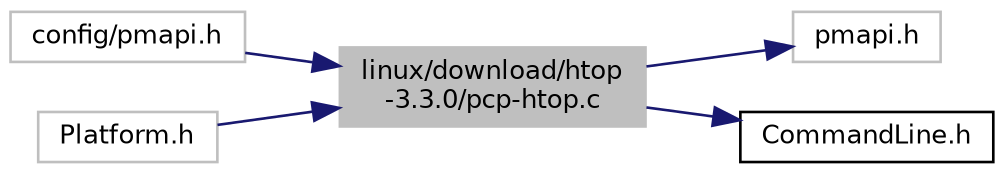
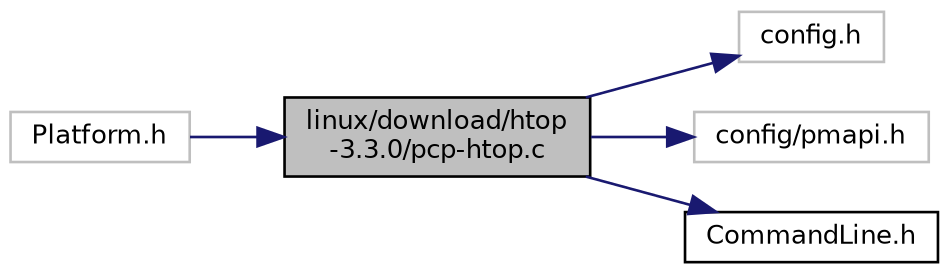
node "pmapi.h": label "pmapi.h" -> "config.h"
edge "config/pmapi.h" -> "linux/download/htop -3.3.0/pcp-htop.c": reversed
node "linux/download/htop -3.3.0/pcp-htop.c": color grey75 -> black
